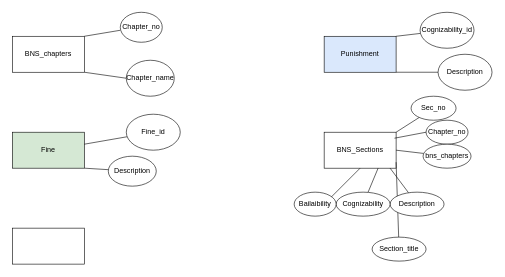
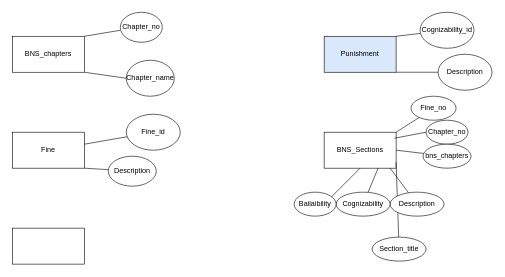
node "Sec_no": label "Sec_no" -> "Fine_no"
node "Fine": fillcolor #d5e8d4 -> #ffffff
